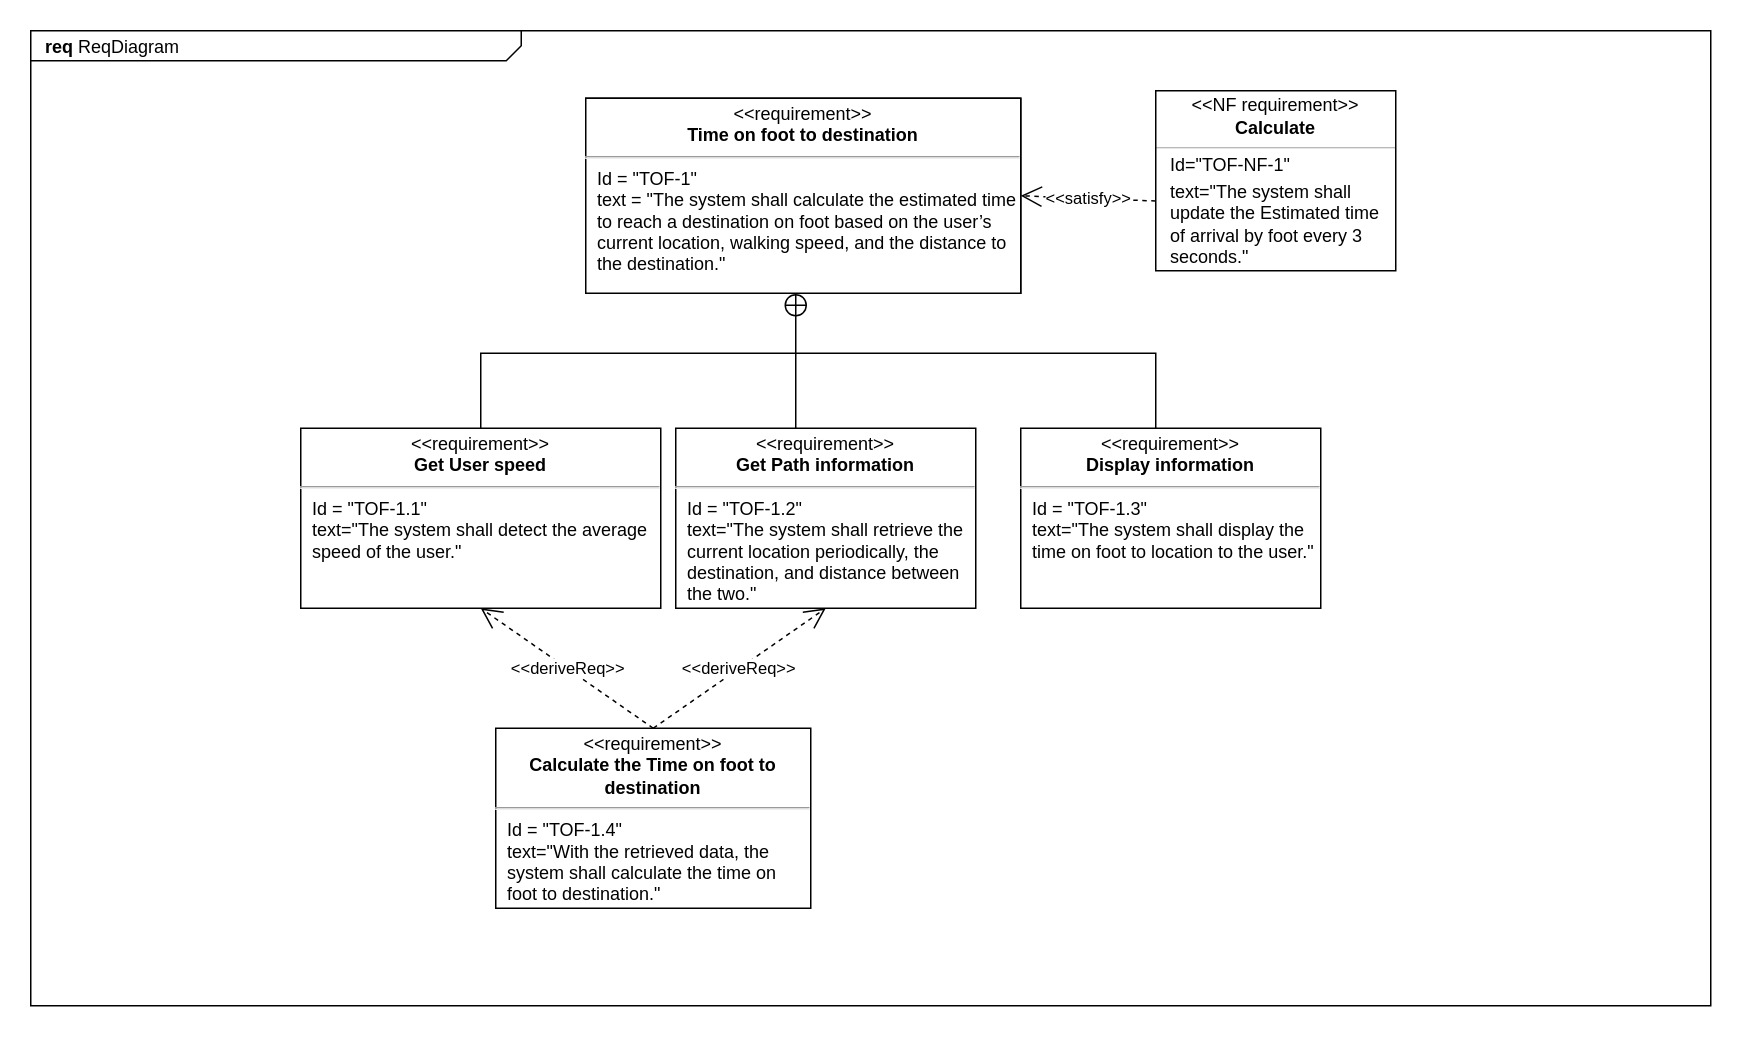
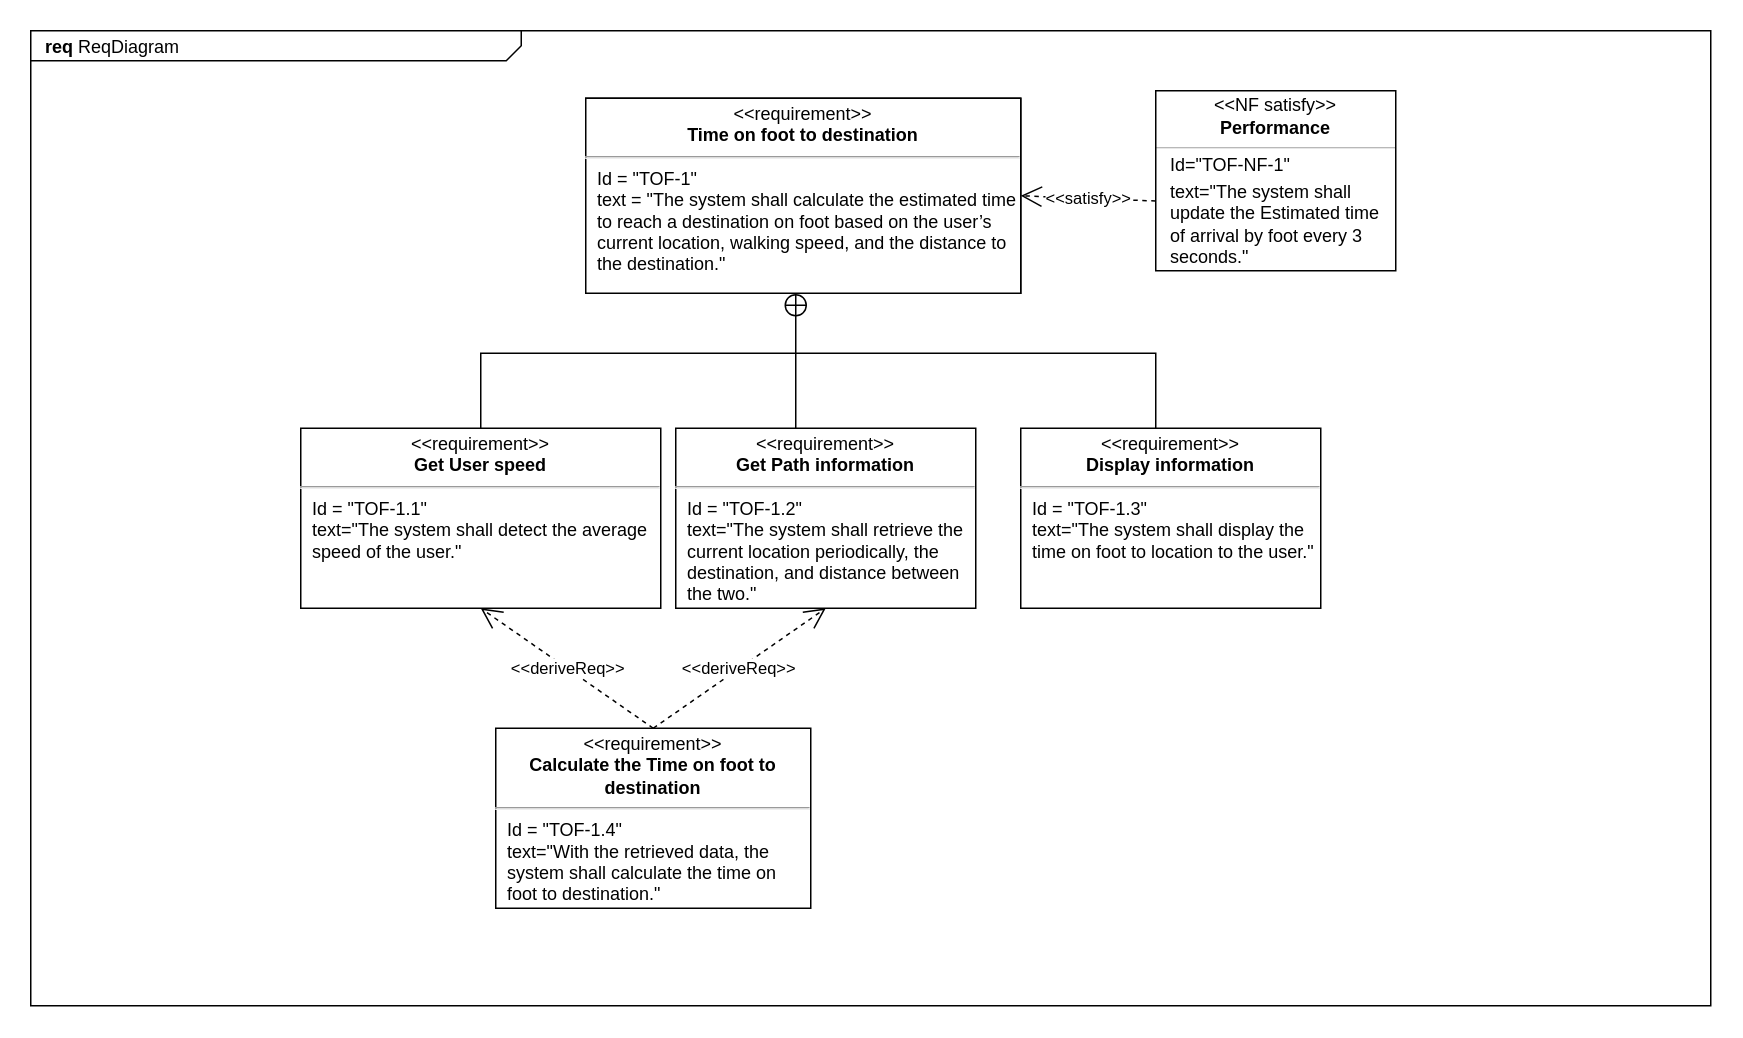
node "<<NF requirement>>": label "<<NF requirement>>" -> "<<NF satisfy>>"
node "Calculate": label "Calculate" -> "Performance"
